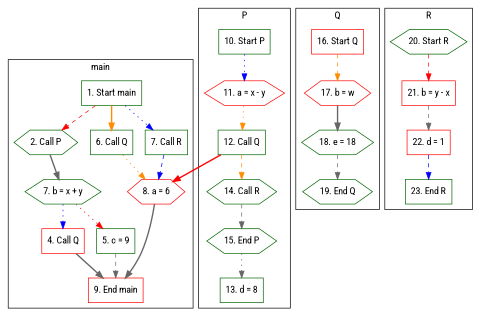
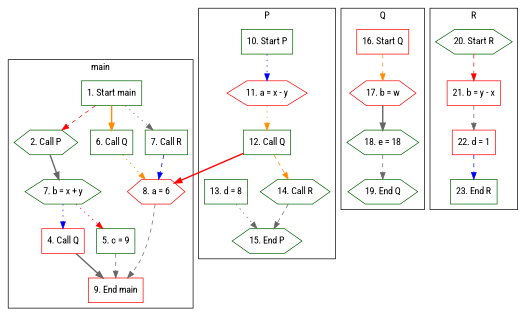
edge "1. Start main" -> "7. Call R": color blue -> gray40
edge "8. a = 6" -> "9. End main": style bold -> dashed
edge "15. End P" -> "13. d = 8": reversed
